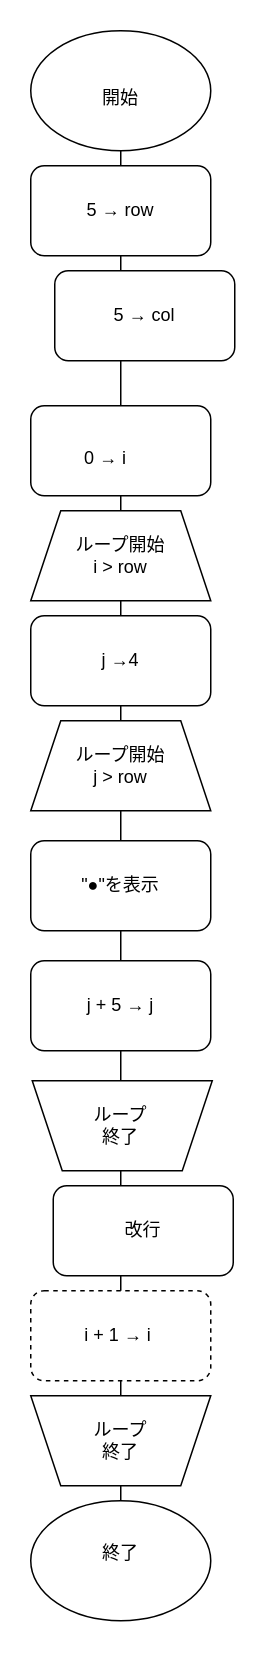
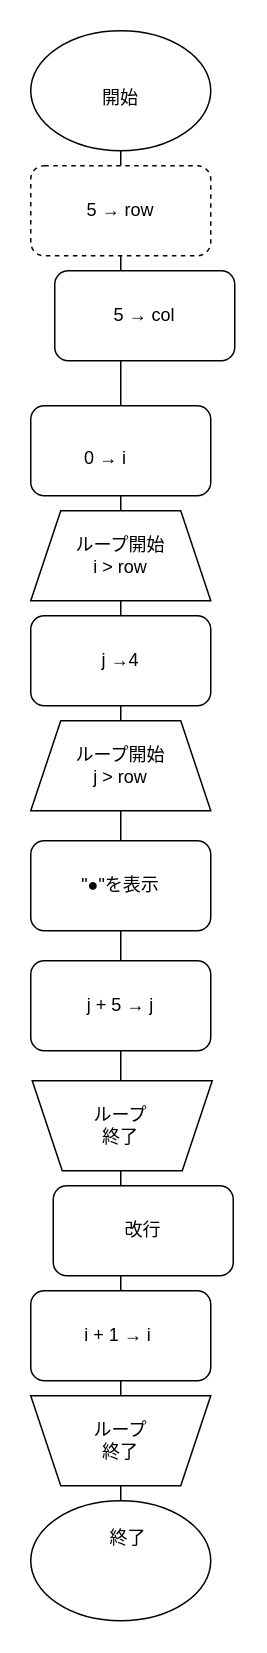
node "5 → row": style solid -> dashed
node "i + 1 → i": style dashed -> solid
node "終了": moved (121, 1553) -> (128, 1538)
